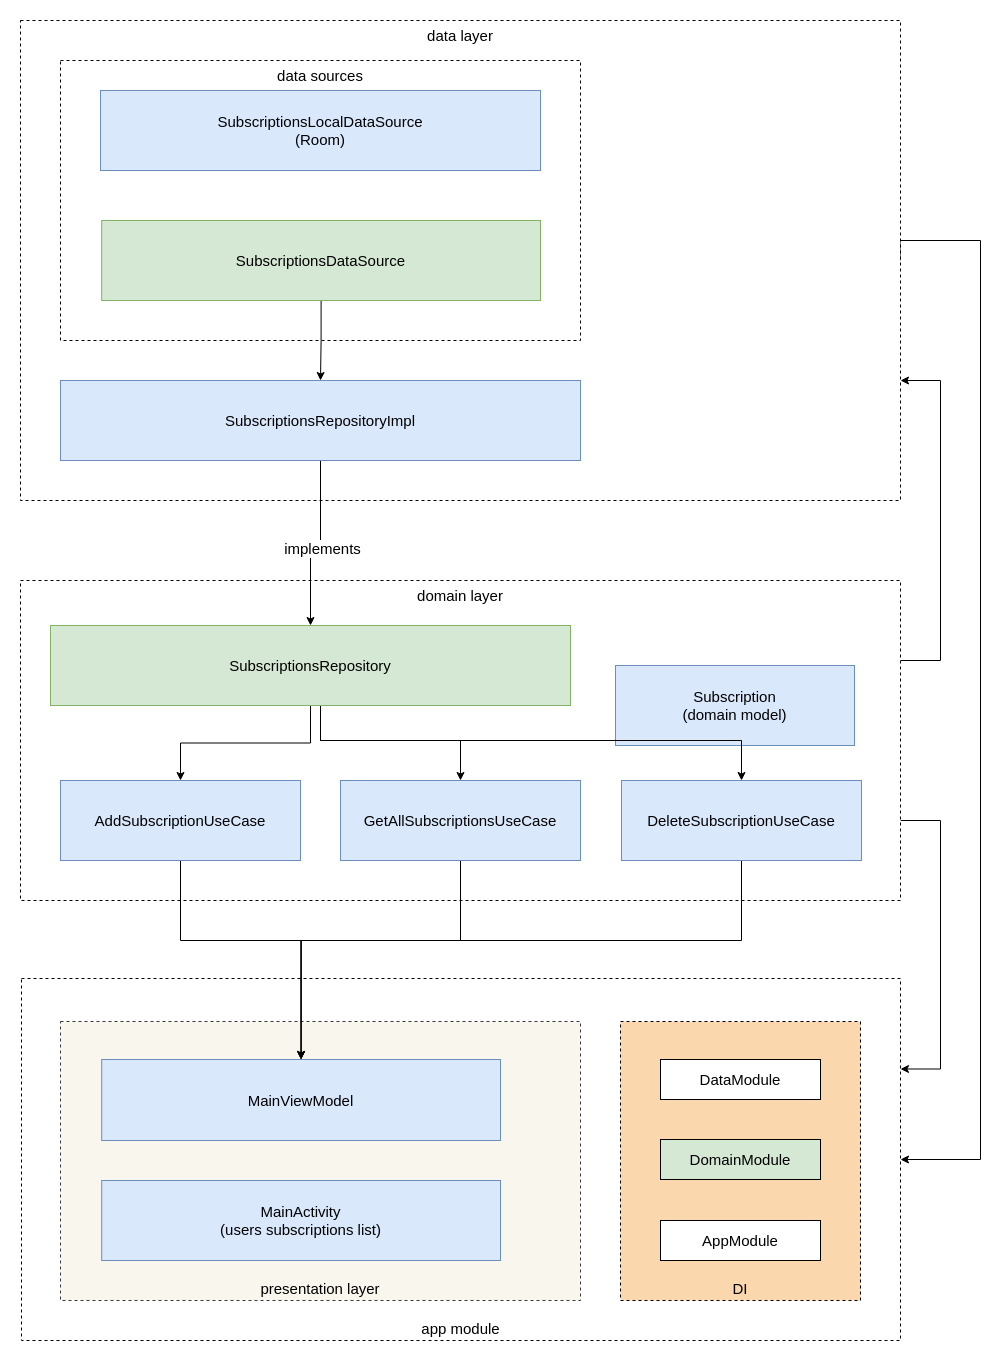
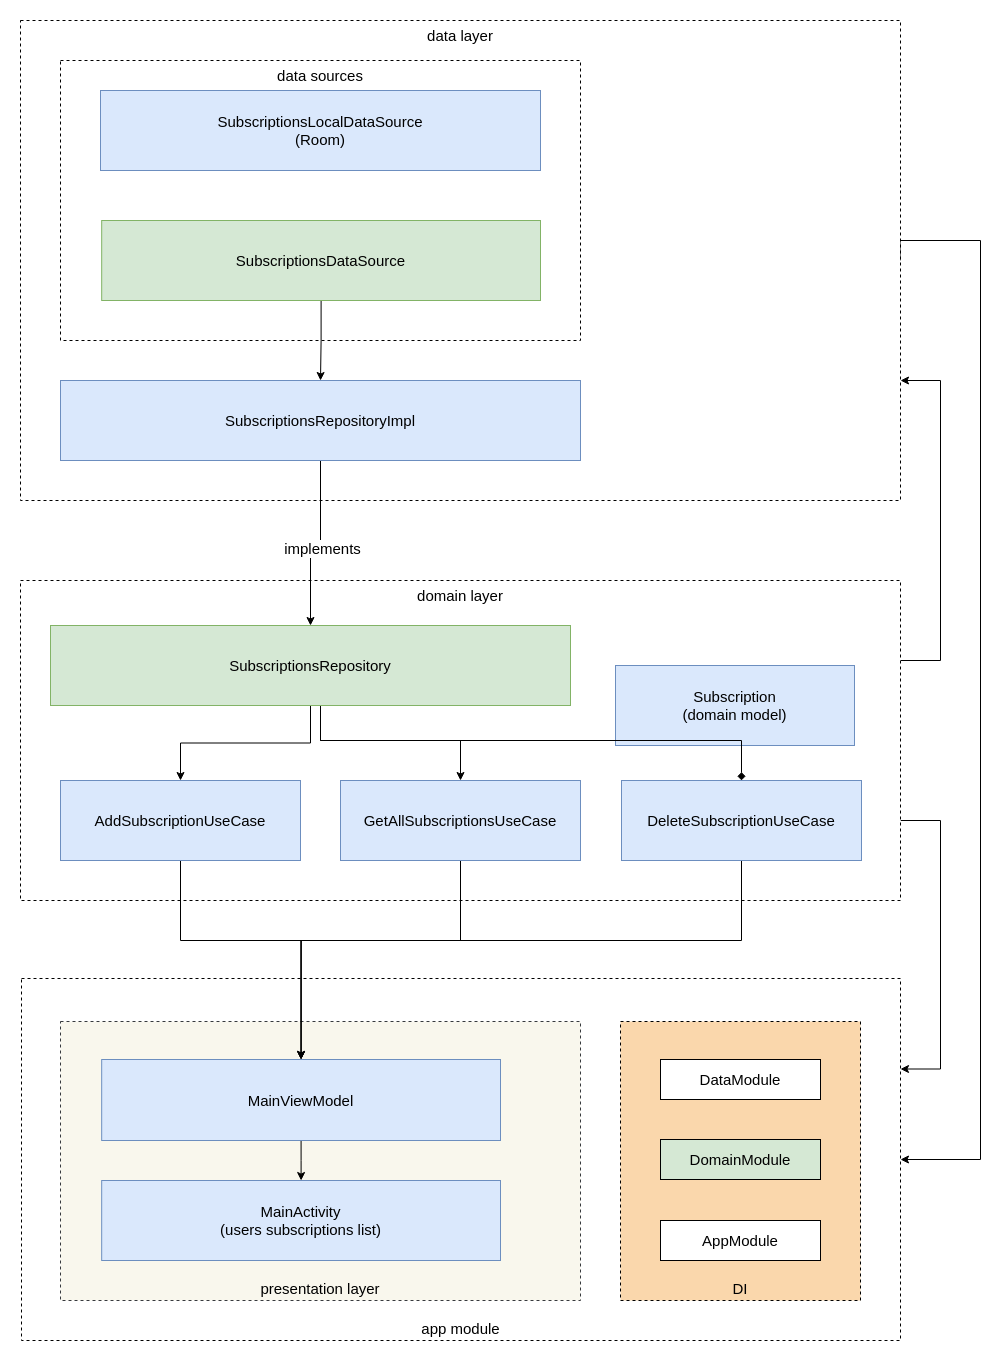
edge "SubscriptionsRepository" -> "DeleteSubscriptionUseCase": arrowhead classic -> diamond
edge "MainViewModel" -> "MainActivity (users subscriptions list)": added
